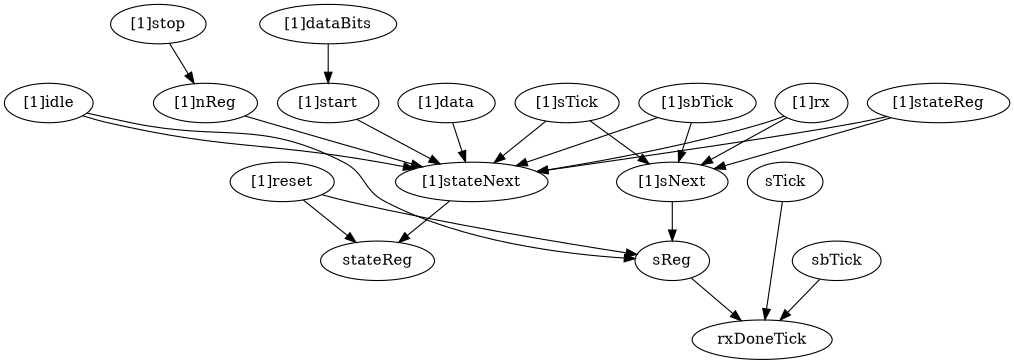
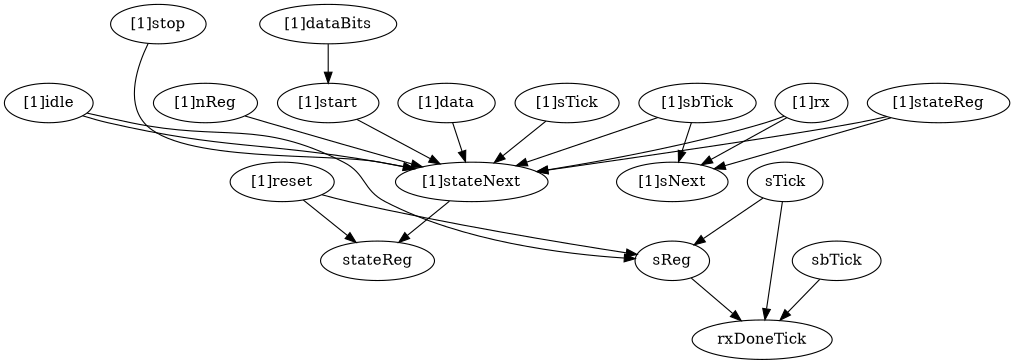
edge "[1]stop" -> "[1]nReg": now "[1]stop" -> "[1]stateNext"
edge "[1]sTick" -> "[1]sNext": removed
edge "[1]sNext" -> "sReg": now "sTick" -> "sReg"
